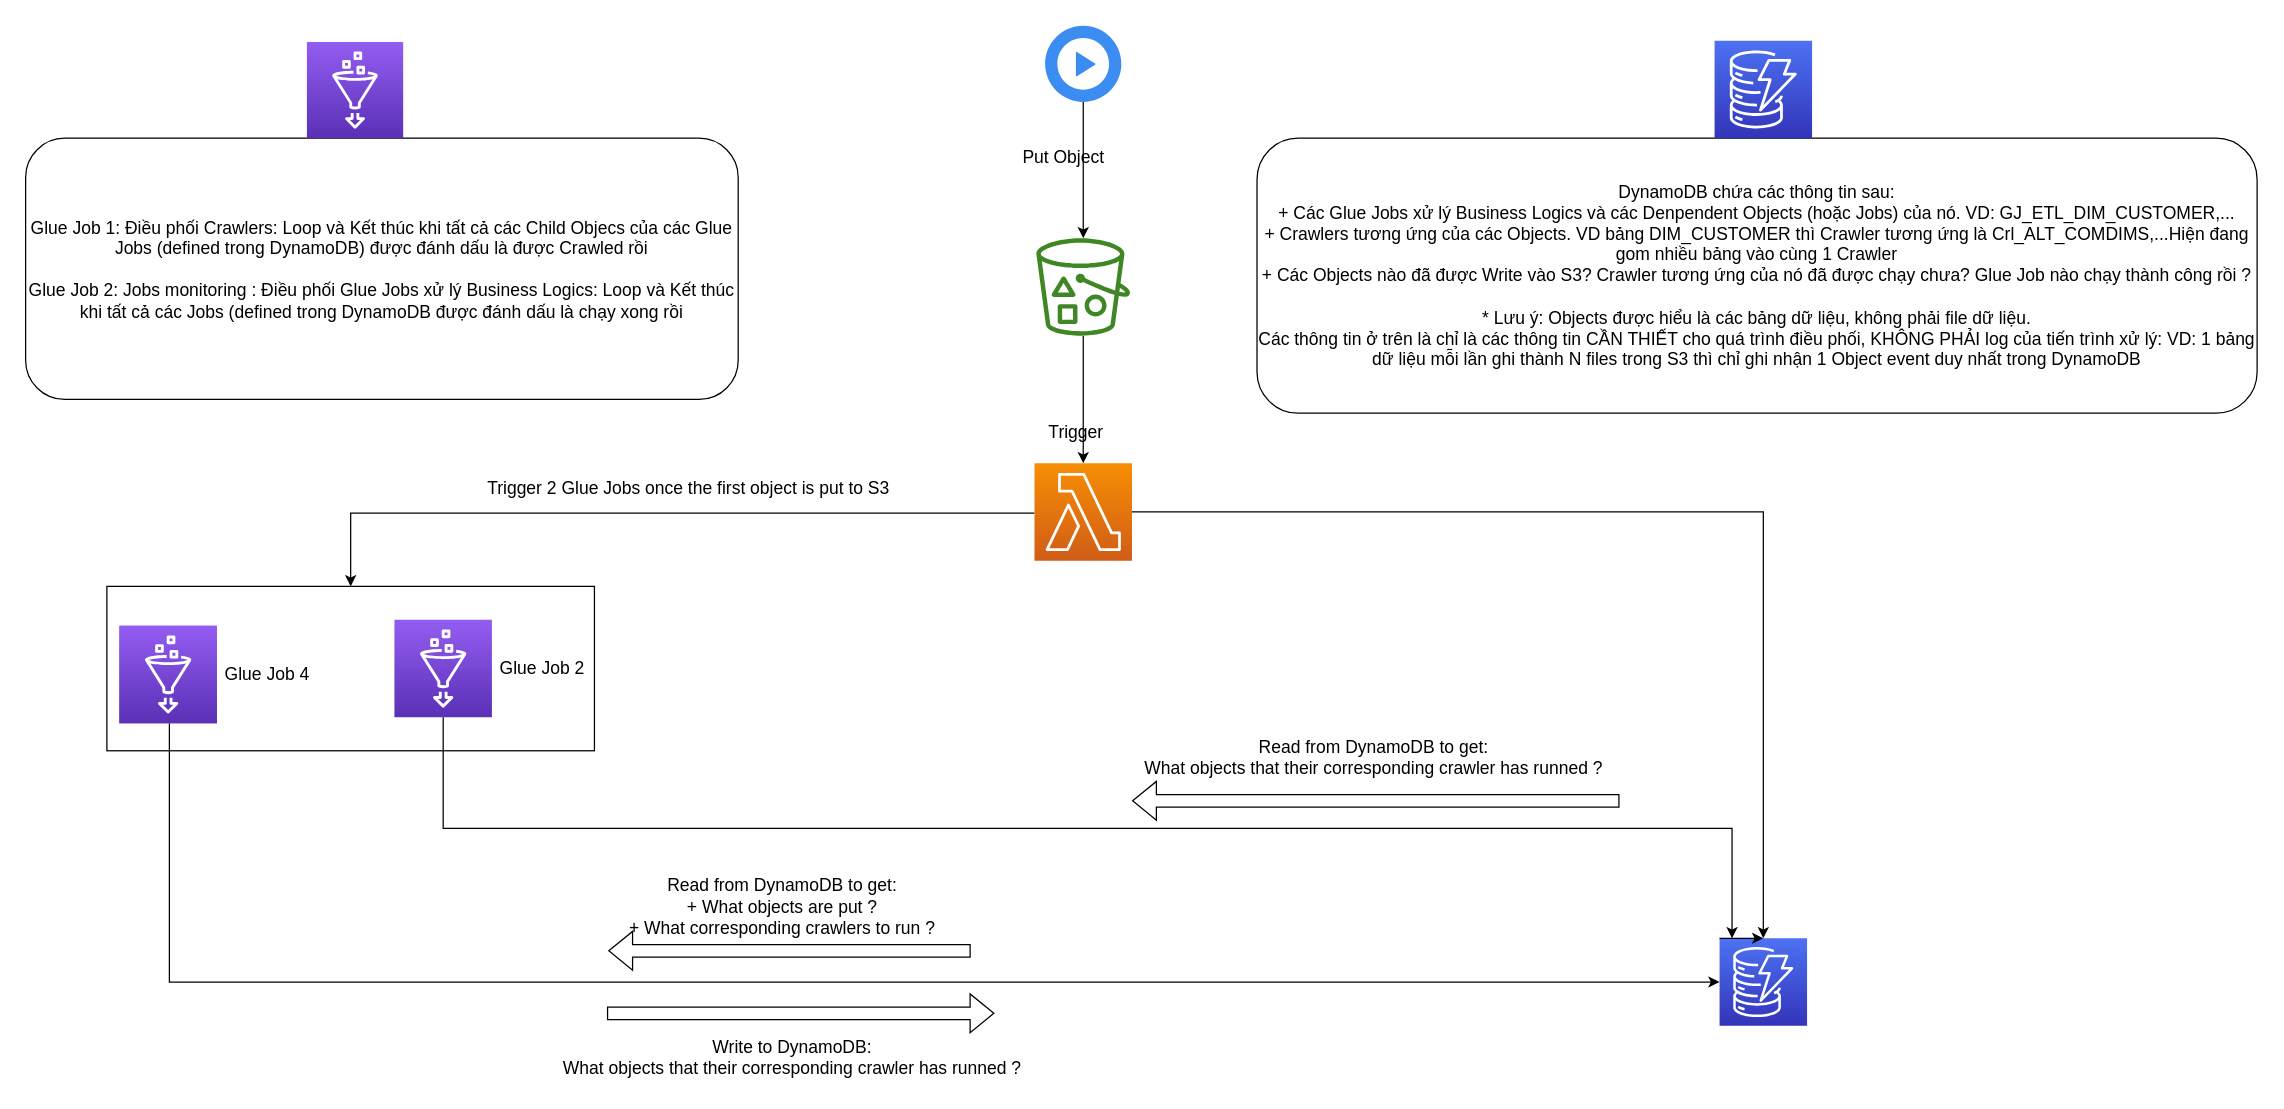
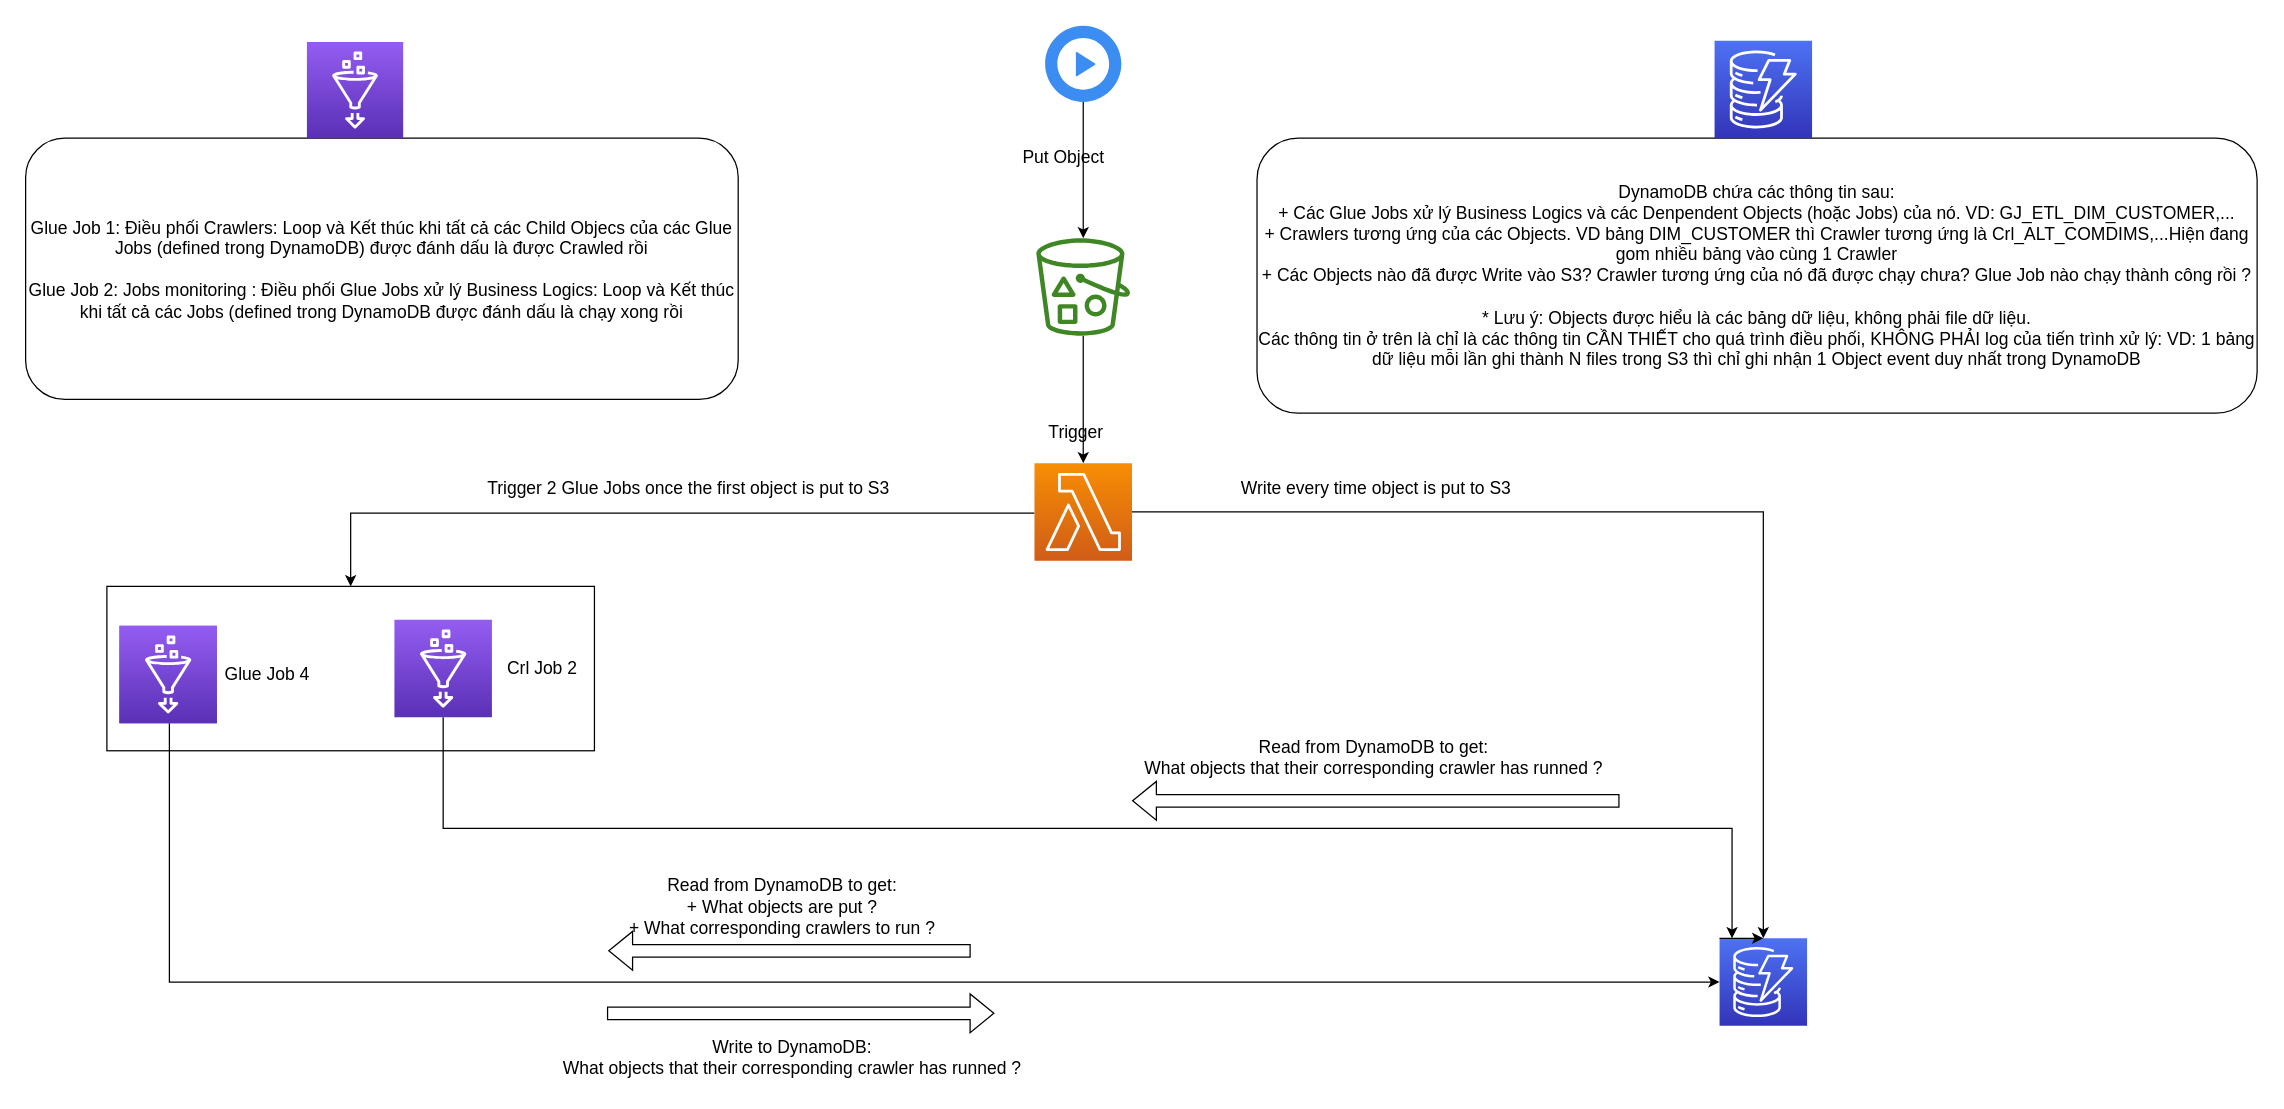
node "Write every time object is put to S3": added
node "Glue Job 2": label "Glue Job 2" -> "Crl Job 2"
